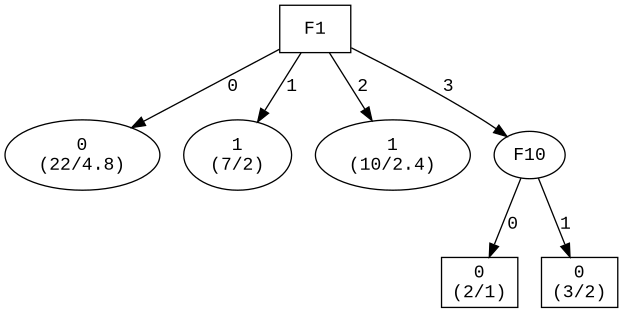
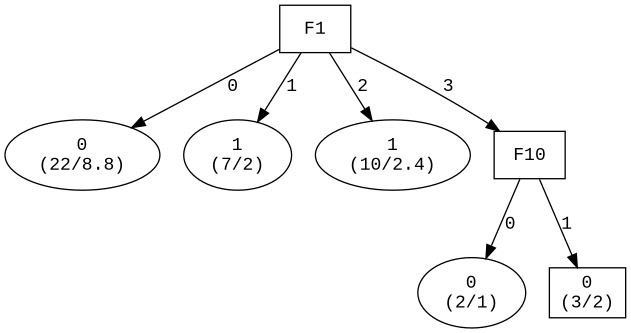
node "0 (22/4.8)": label "0 (22/4.8)" -> "0 (22/8.8)"
node "F10": shape ellipse -> box
node "0 (2/1)": shape box -> ellipse
